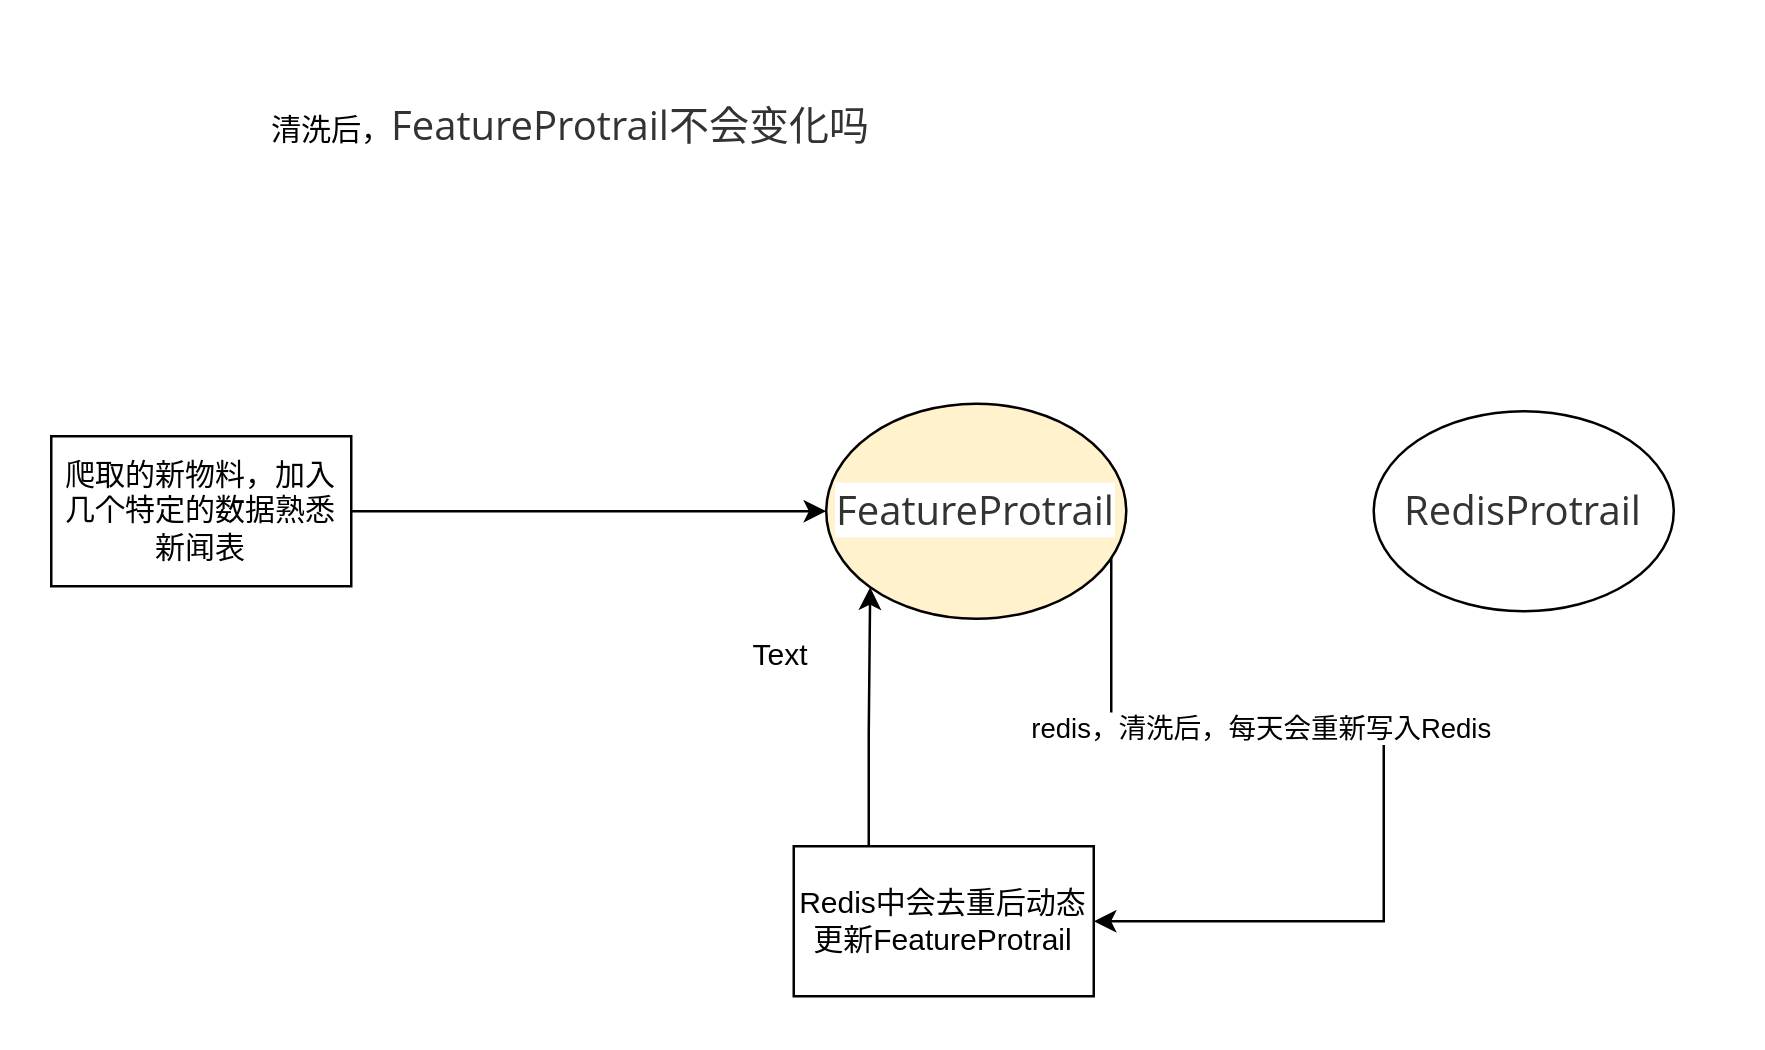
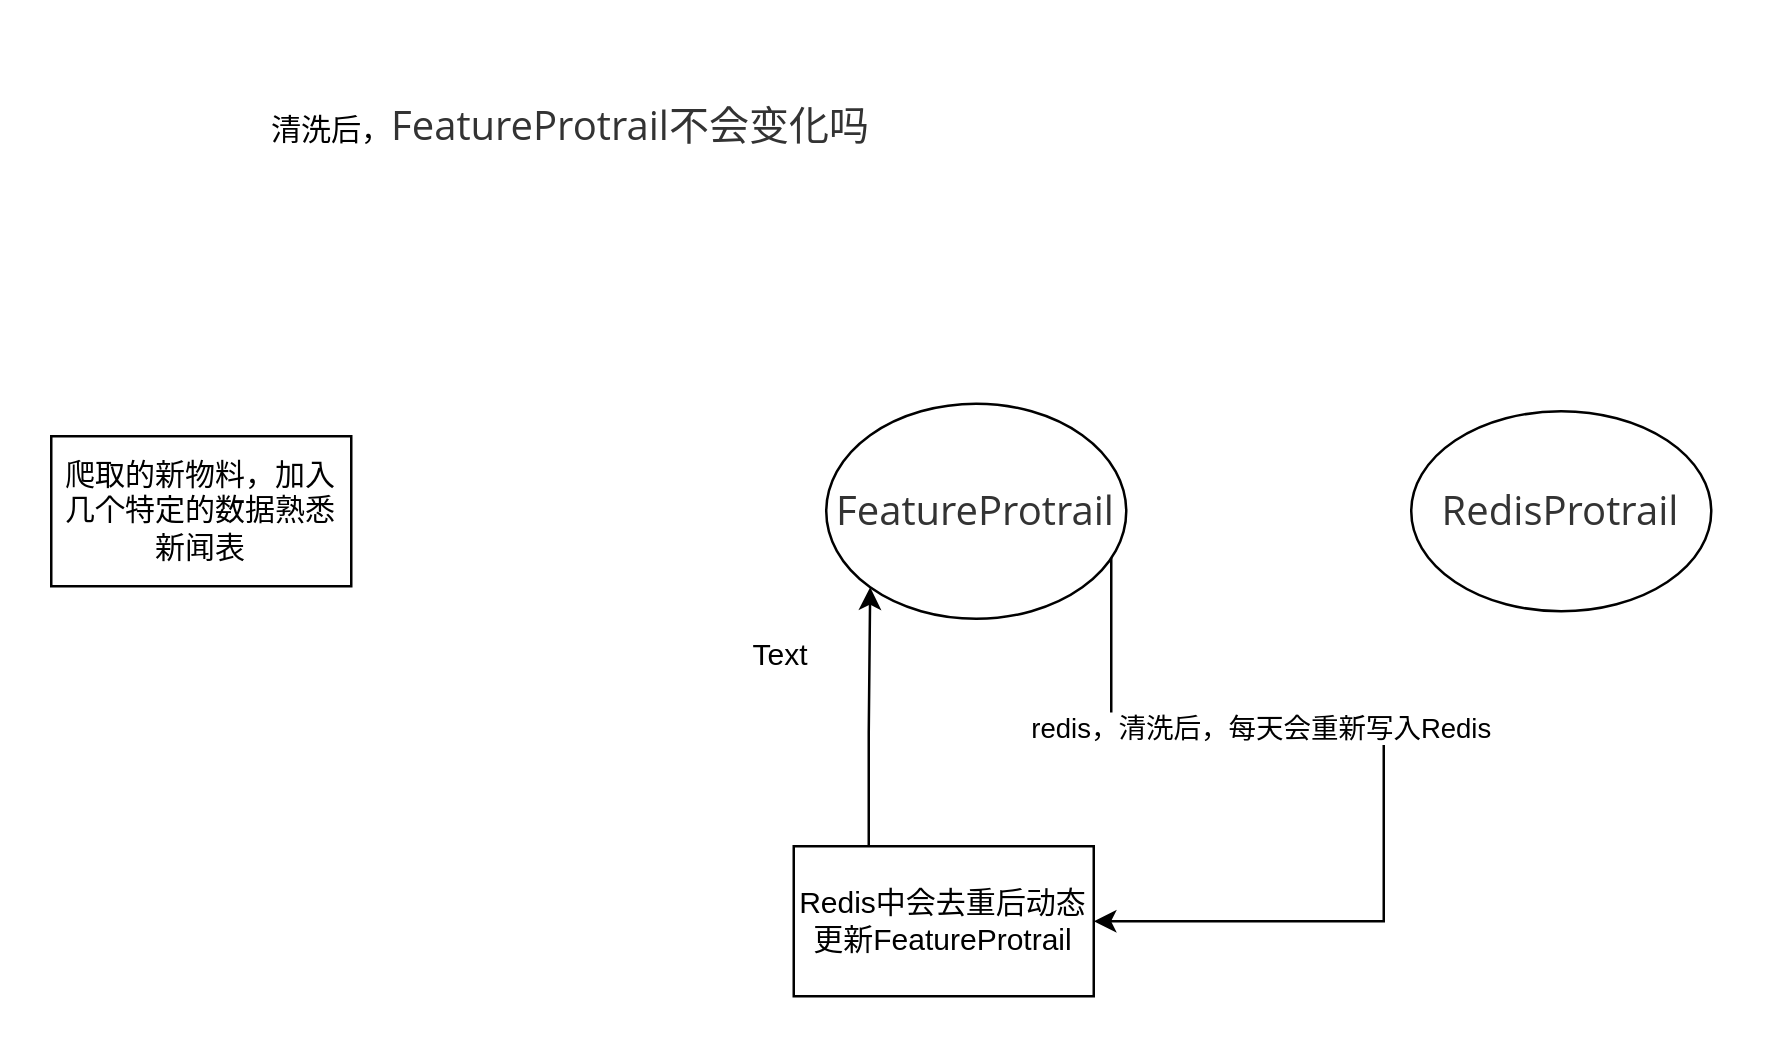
edge "爬取的新物料，加入几个特定的数据熟悉 新闻表" -> "FeatureProtrail": removed
node "FeatureProtrail": fillcolor #fff2cc -> #ffffff
node "RedisProtrail": moved (1524, 511) -> (1561, 511)
